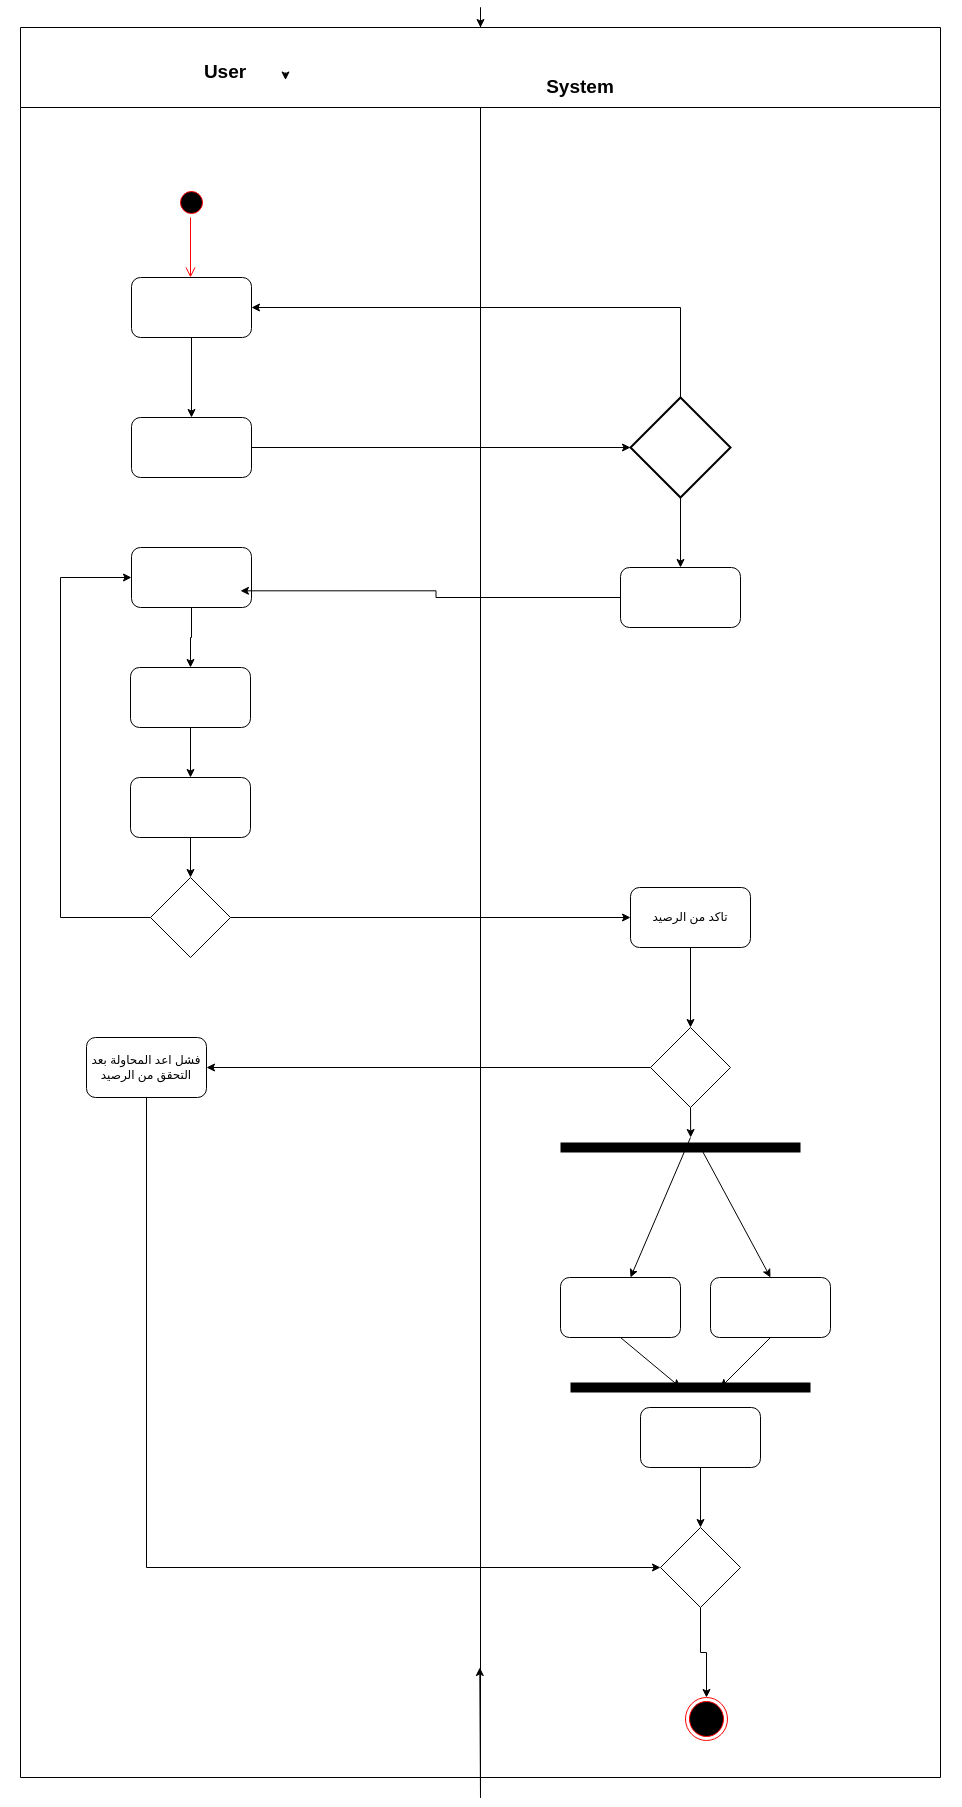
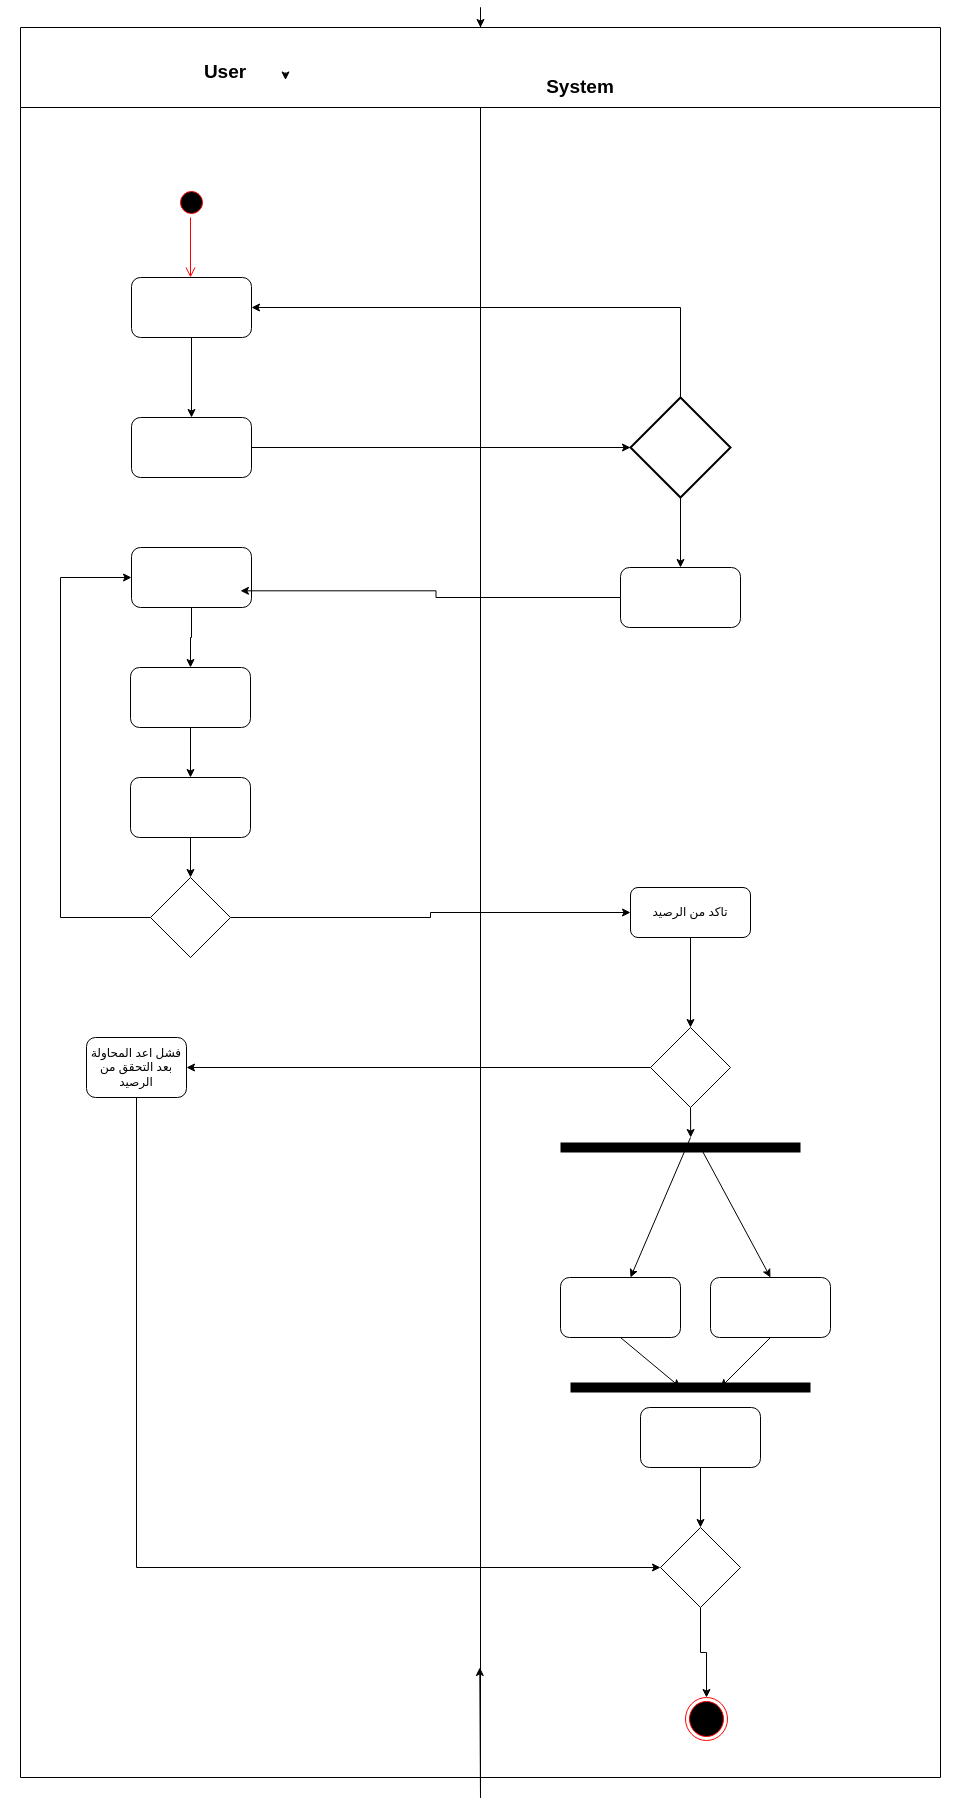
node "تاكد من الرصيد": size 120x60 -> 120x50
node "فشل اعد المحاولة بعد التحقق من الرصيد": size 120x60 -> 100x60
